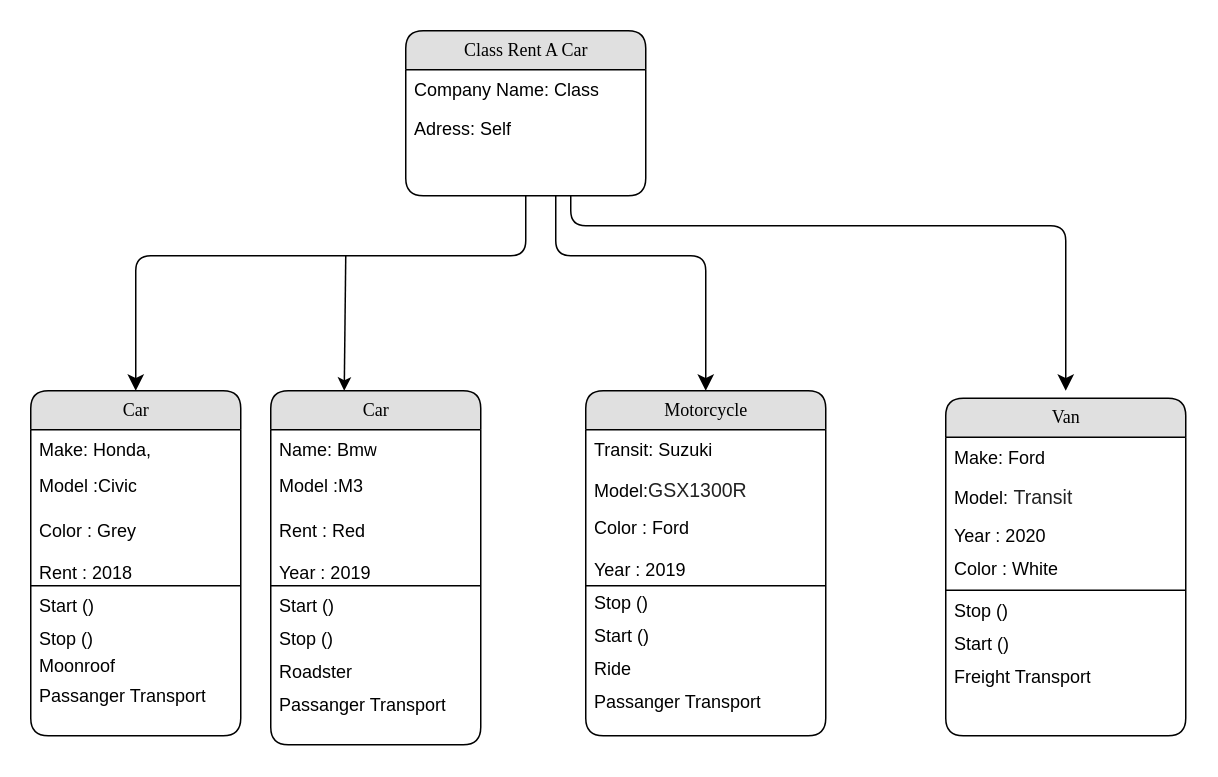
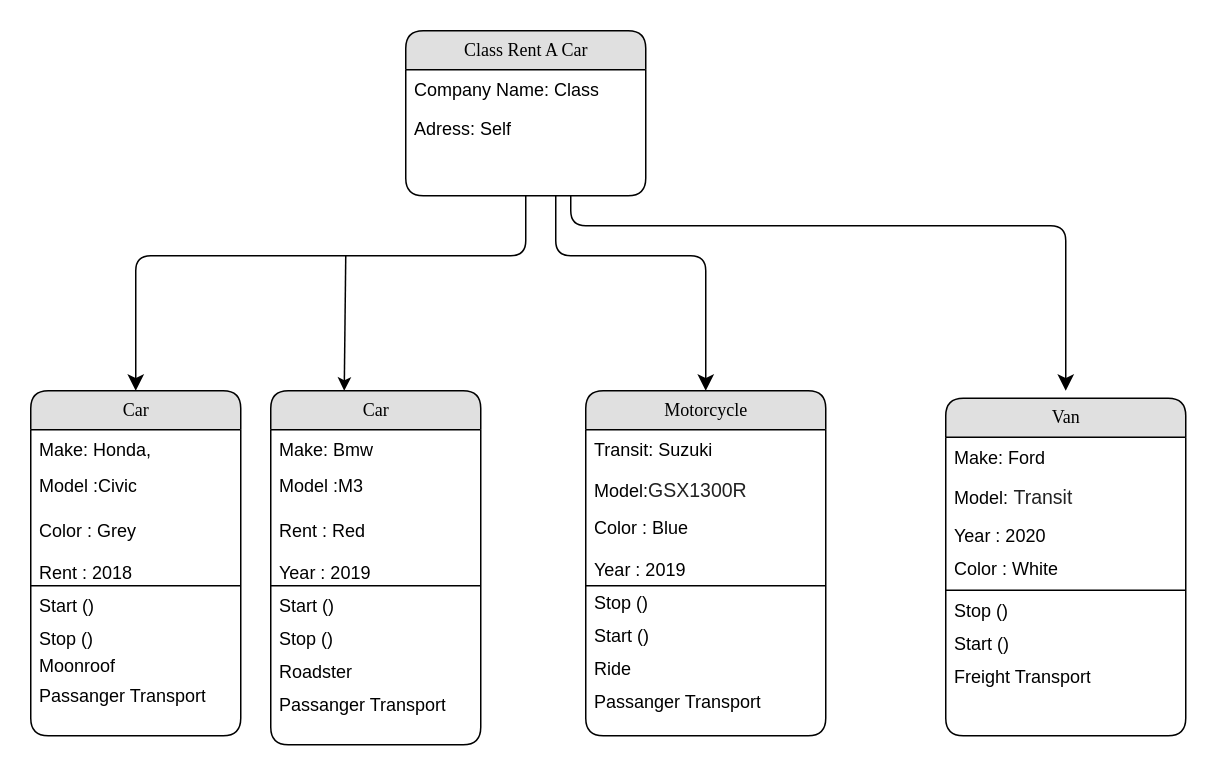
node "Name: Bmw": label "Name: Bmw" -> "Make: Bmw"
node "Color : Ford": label "Color : Ford" -> "Color : Blue"
